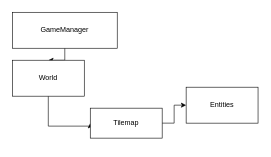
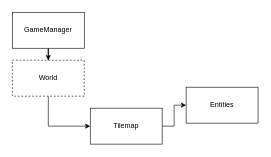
node "GameManager": size 105x36 -> 72x36
node "World": style solid -> dashed
node "Tilemap": size 72x30 -> 72x36
